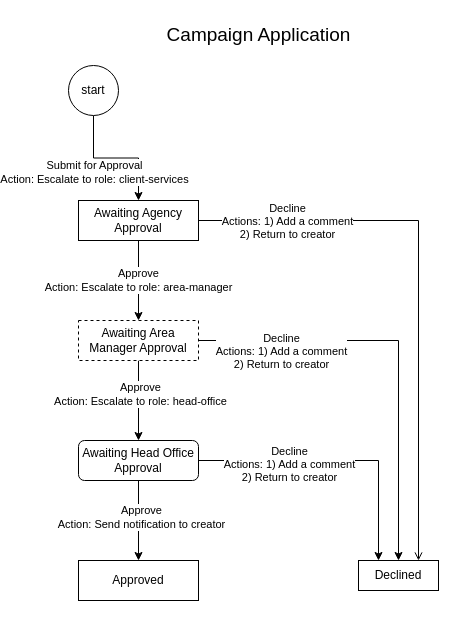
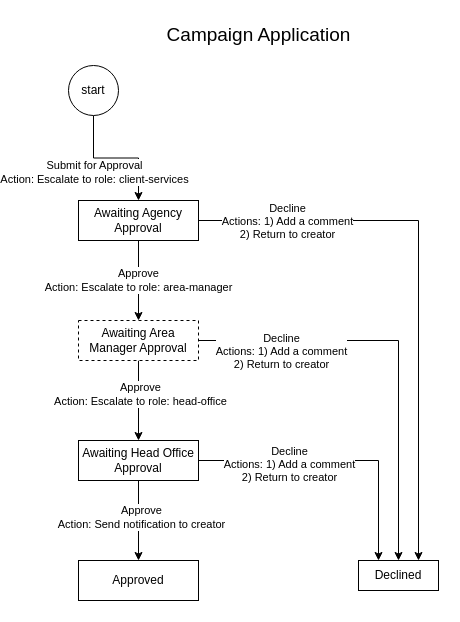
node "Awaiting Head Office Approval": shape rounded rectangle -> rectangle
edge "Awaiting Agency Approval" -> "Declined": arrowhead open -> classic
